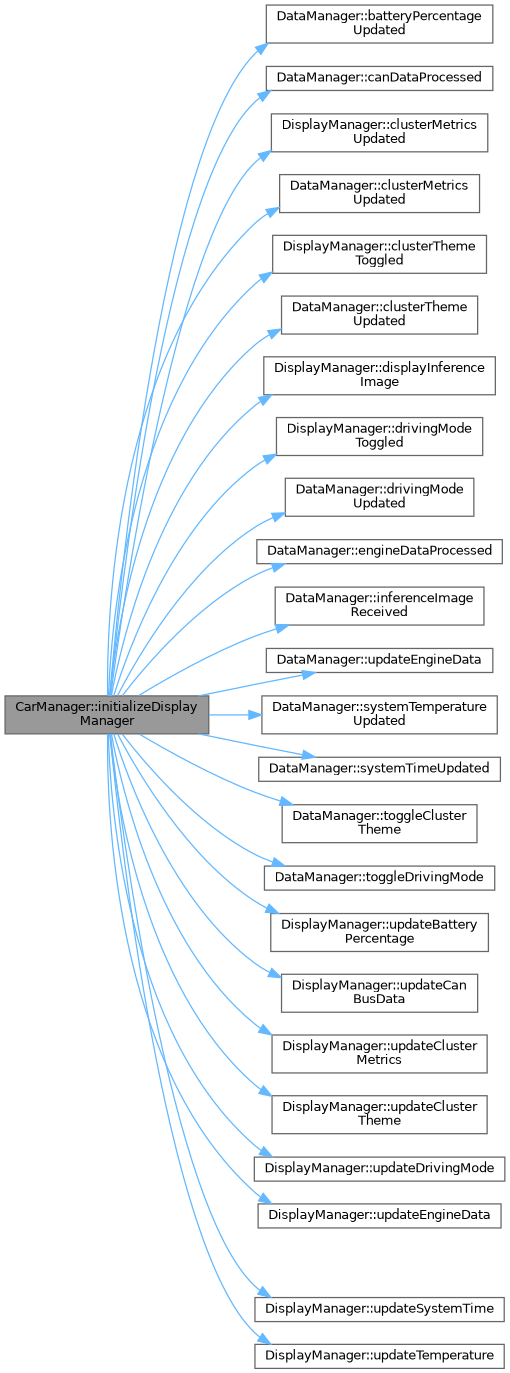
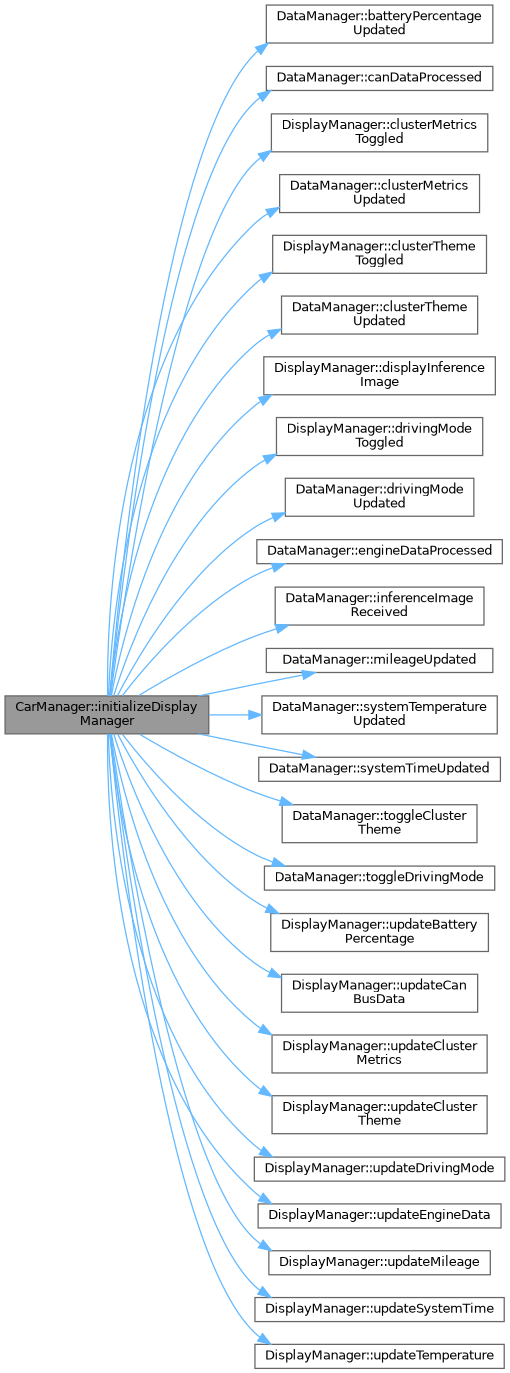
node "DisplayManager::clusterMetrics Updated": label "DisplayManager::clusterMetrics Updated" -> "DisplayManager::clusterMetrics Toggled"
node "DataManager::updateEngineData": label "DataManager::updateEngineData" -> "DataManager::mileageUpdated"
node "DisplayManager::updateMileage": added
